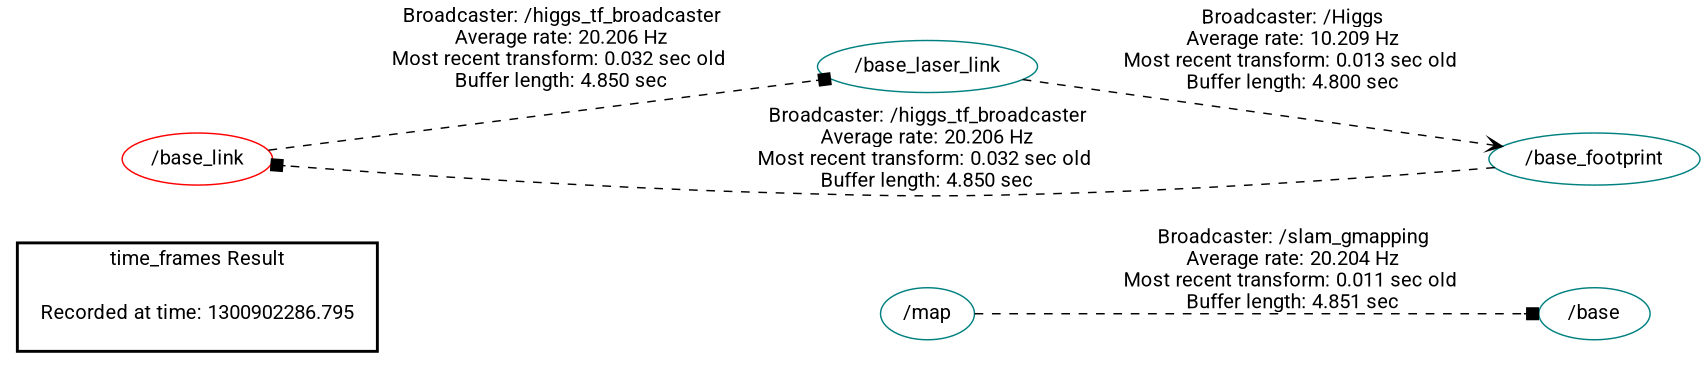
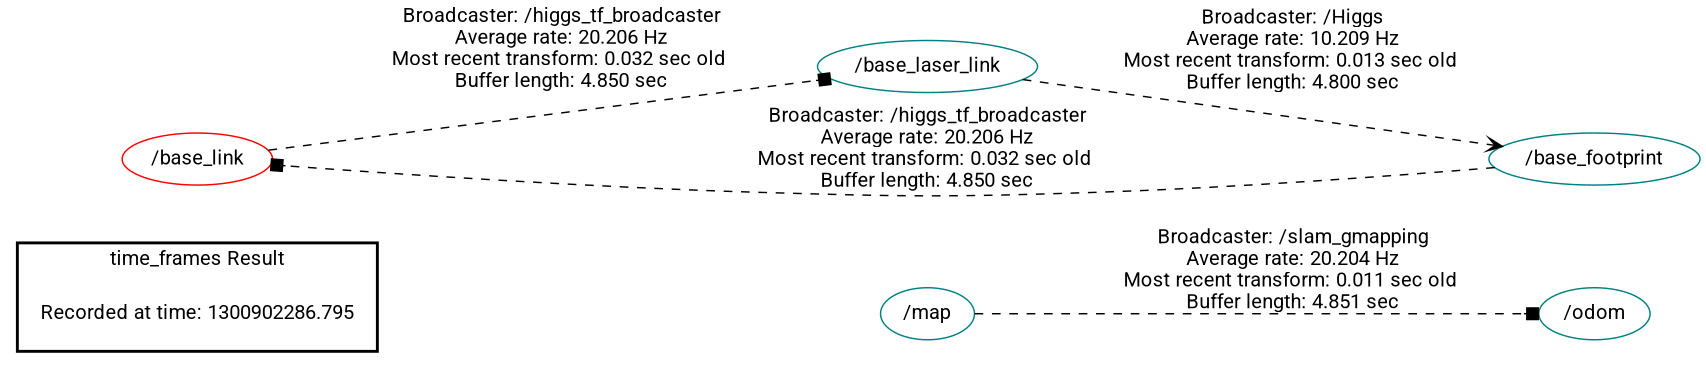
node "/base": label "/base" -> "/odom"
